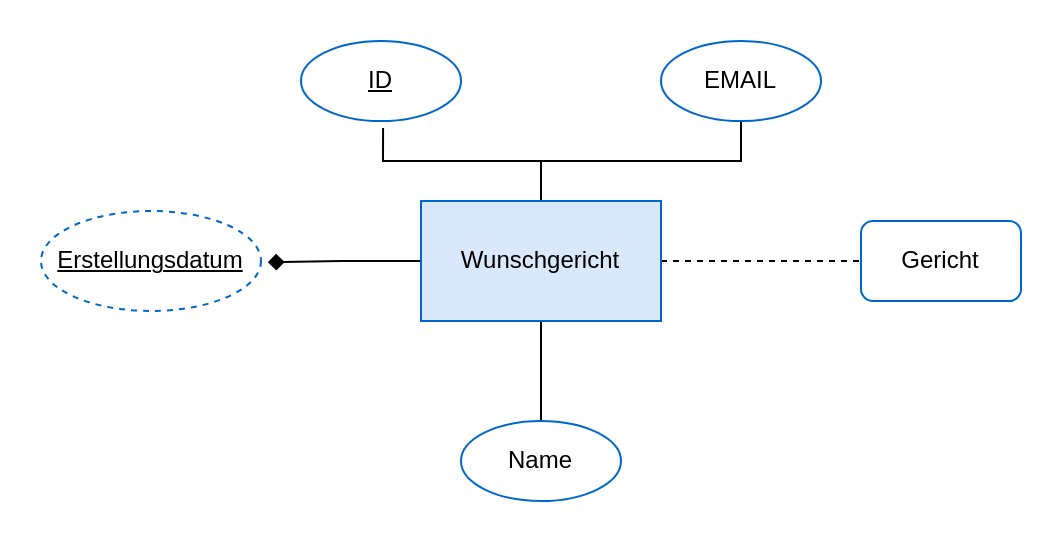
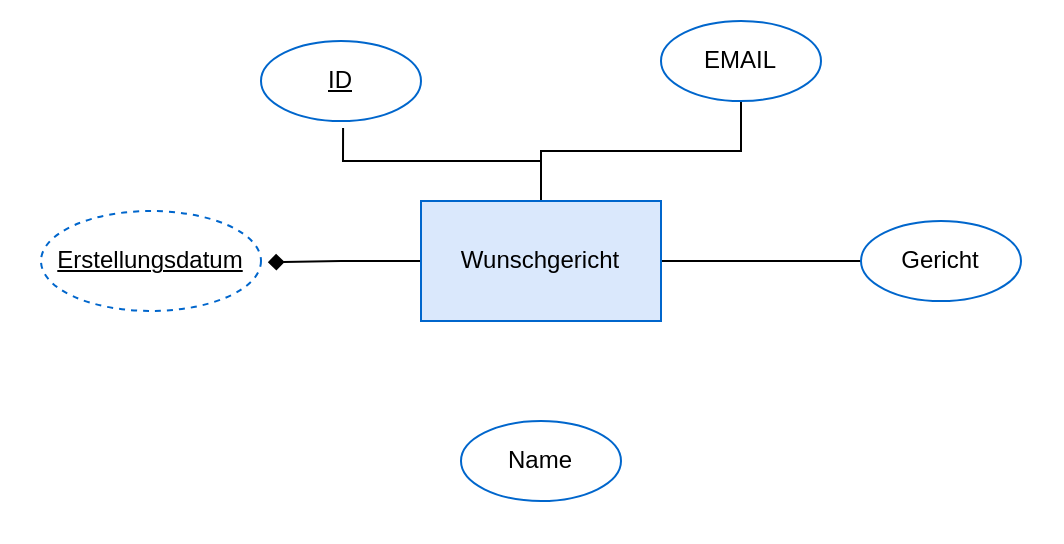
node "ID": moved (381, 81) -> (341, 81)
node "EMAIL": moved (741, 81) -> (741, 61)
edge "Wunschgericht" -- "Gericht": style dashed -> solid
node "Gericht": shape rounded rectangle -> ellipse
edge "Wunschgericht" -- "Name": removed
